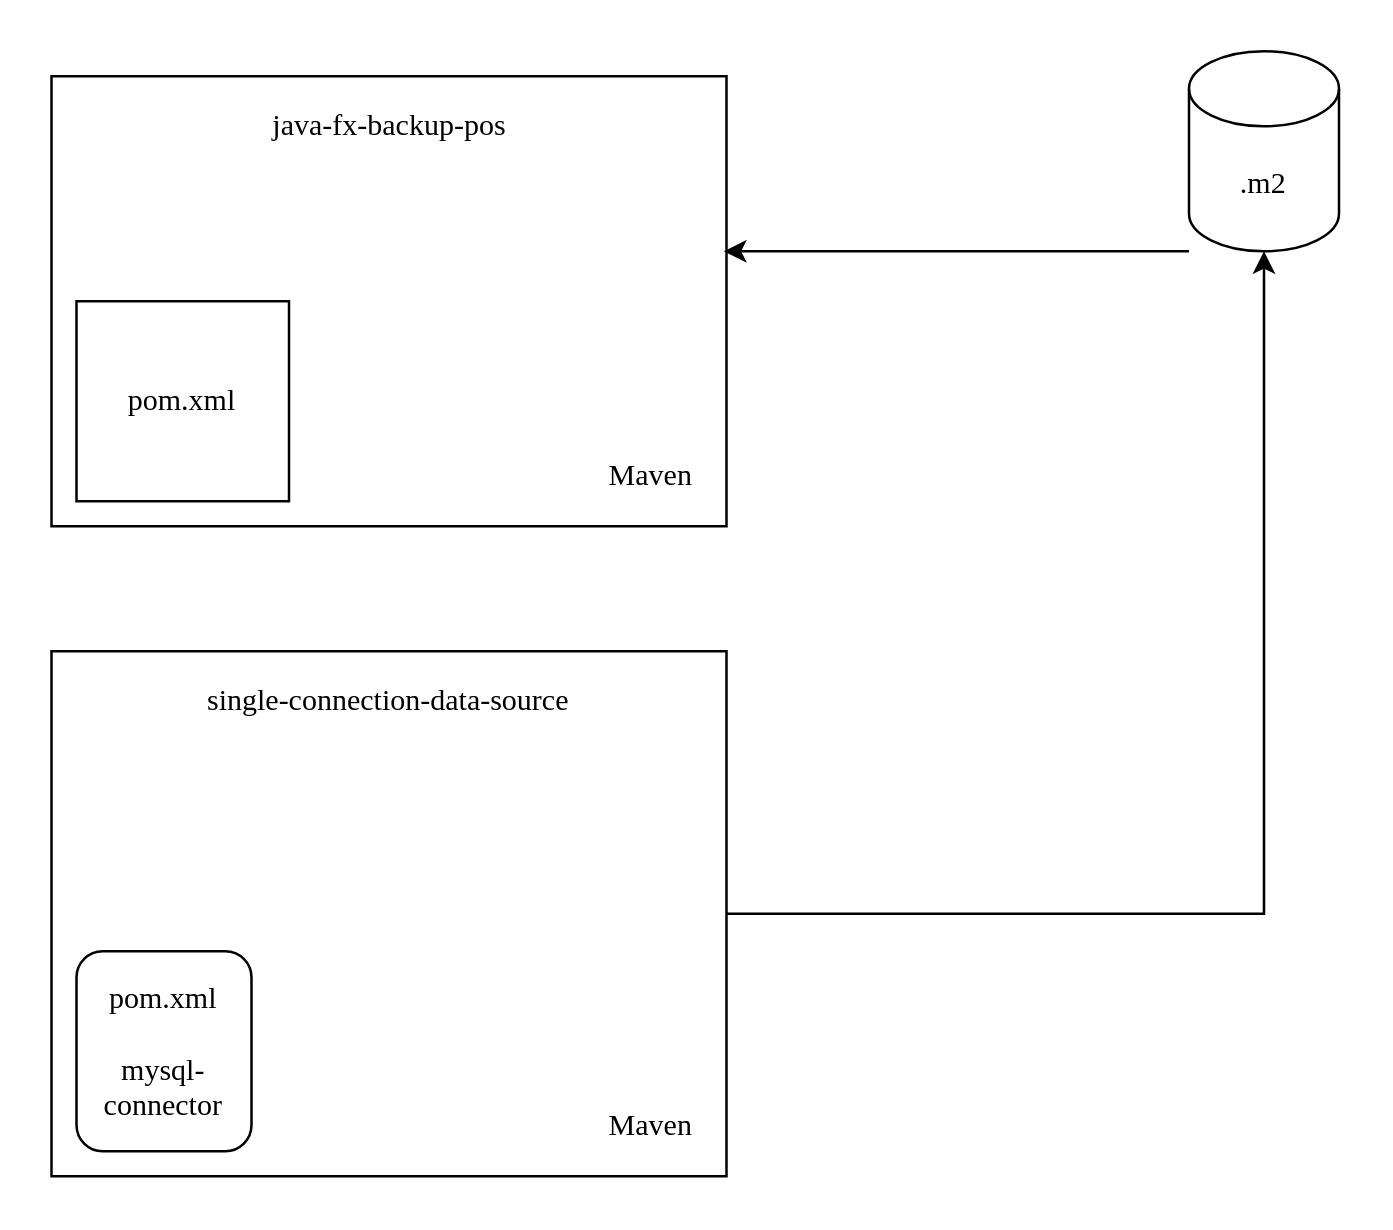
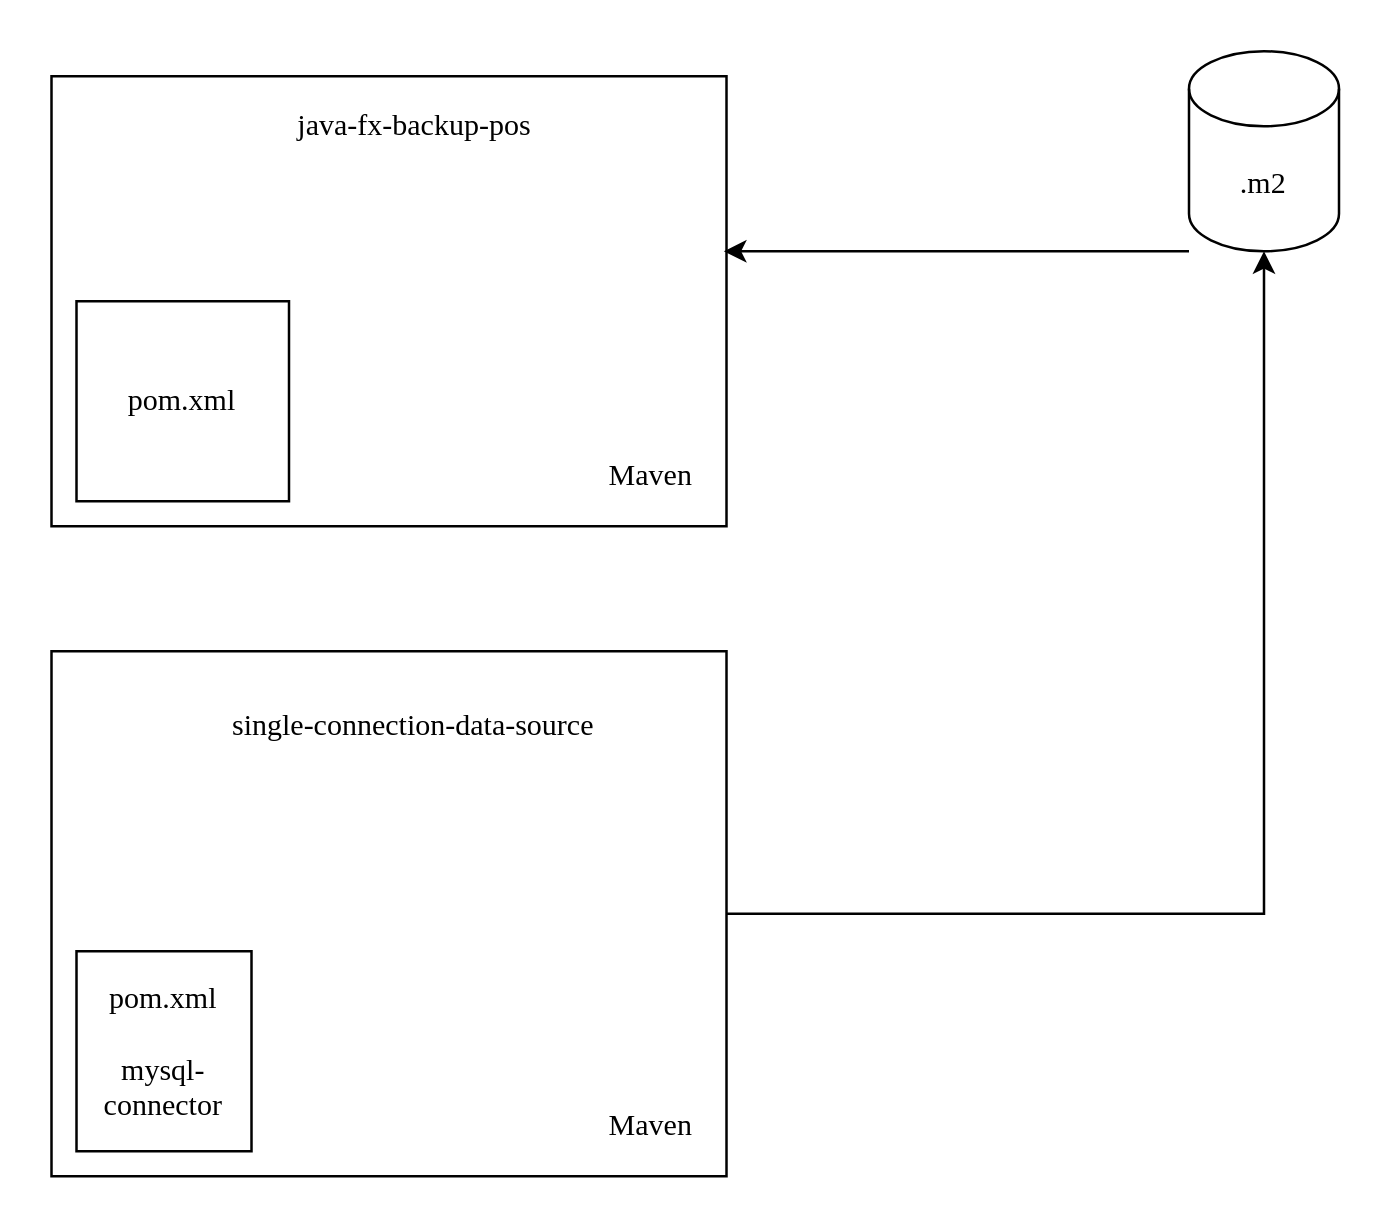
node "java-fx-backup-pos": moved (389, 126) -> (414, 126)
node "single-connection-data-source": moved (389, 701) -> (414, 726)
node "pom.xml mysql-connector": shape rounded rectangle -> rectangle
